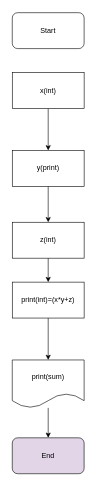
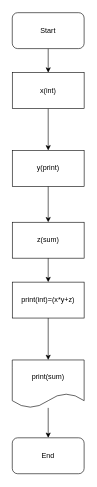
edge "Start" -> "x(int)": added
node "z(int)": label "z(int)" -> "z(sum)"
node "End": fillcolor #e1d5e7 -> #ffffff
